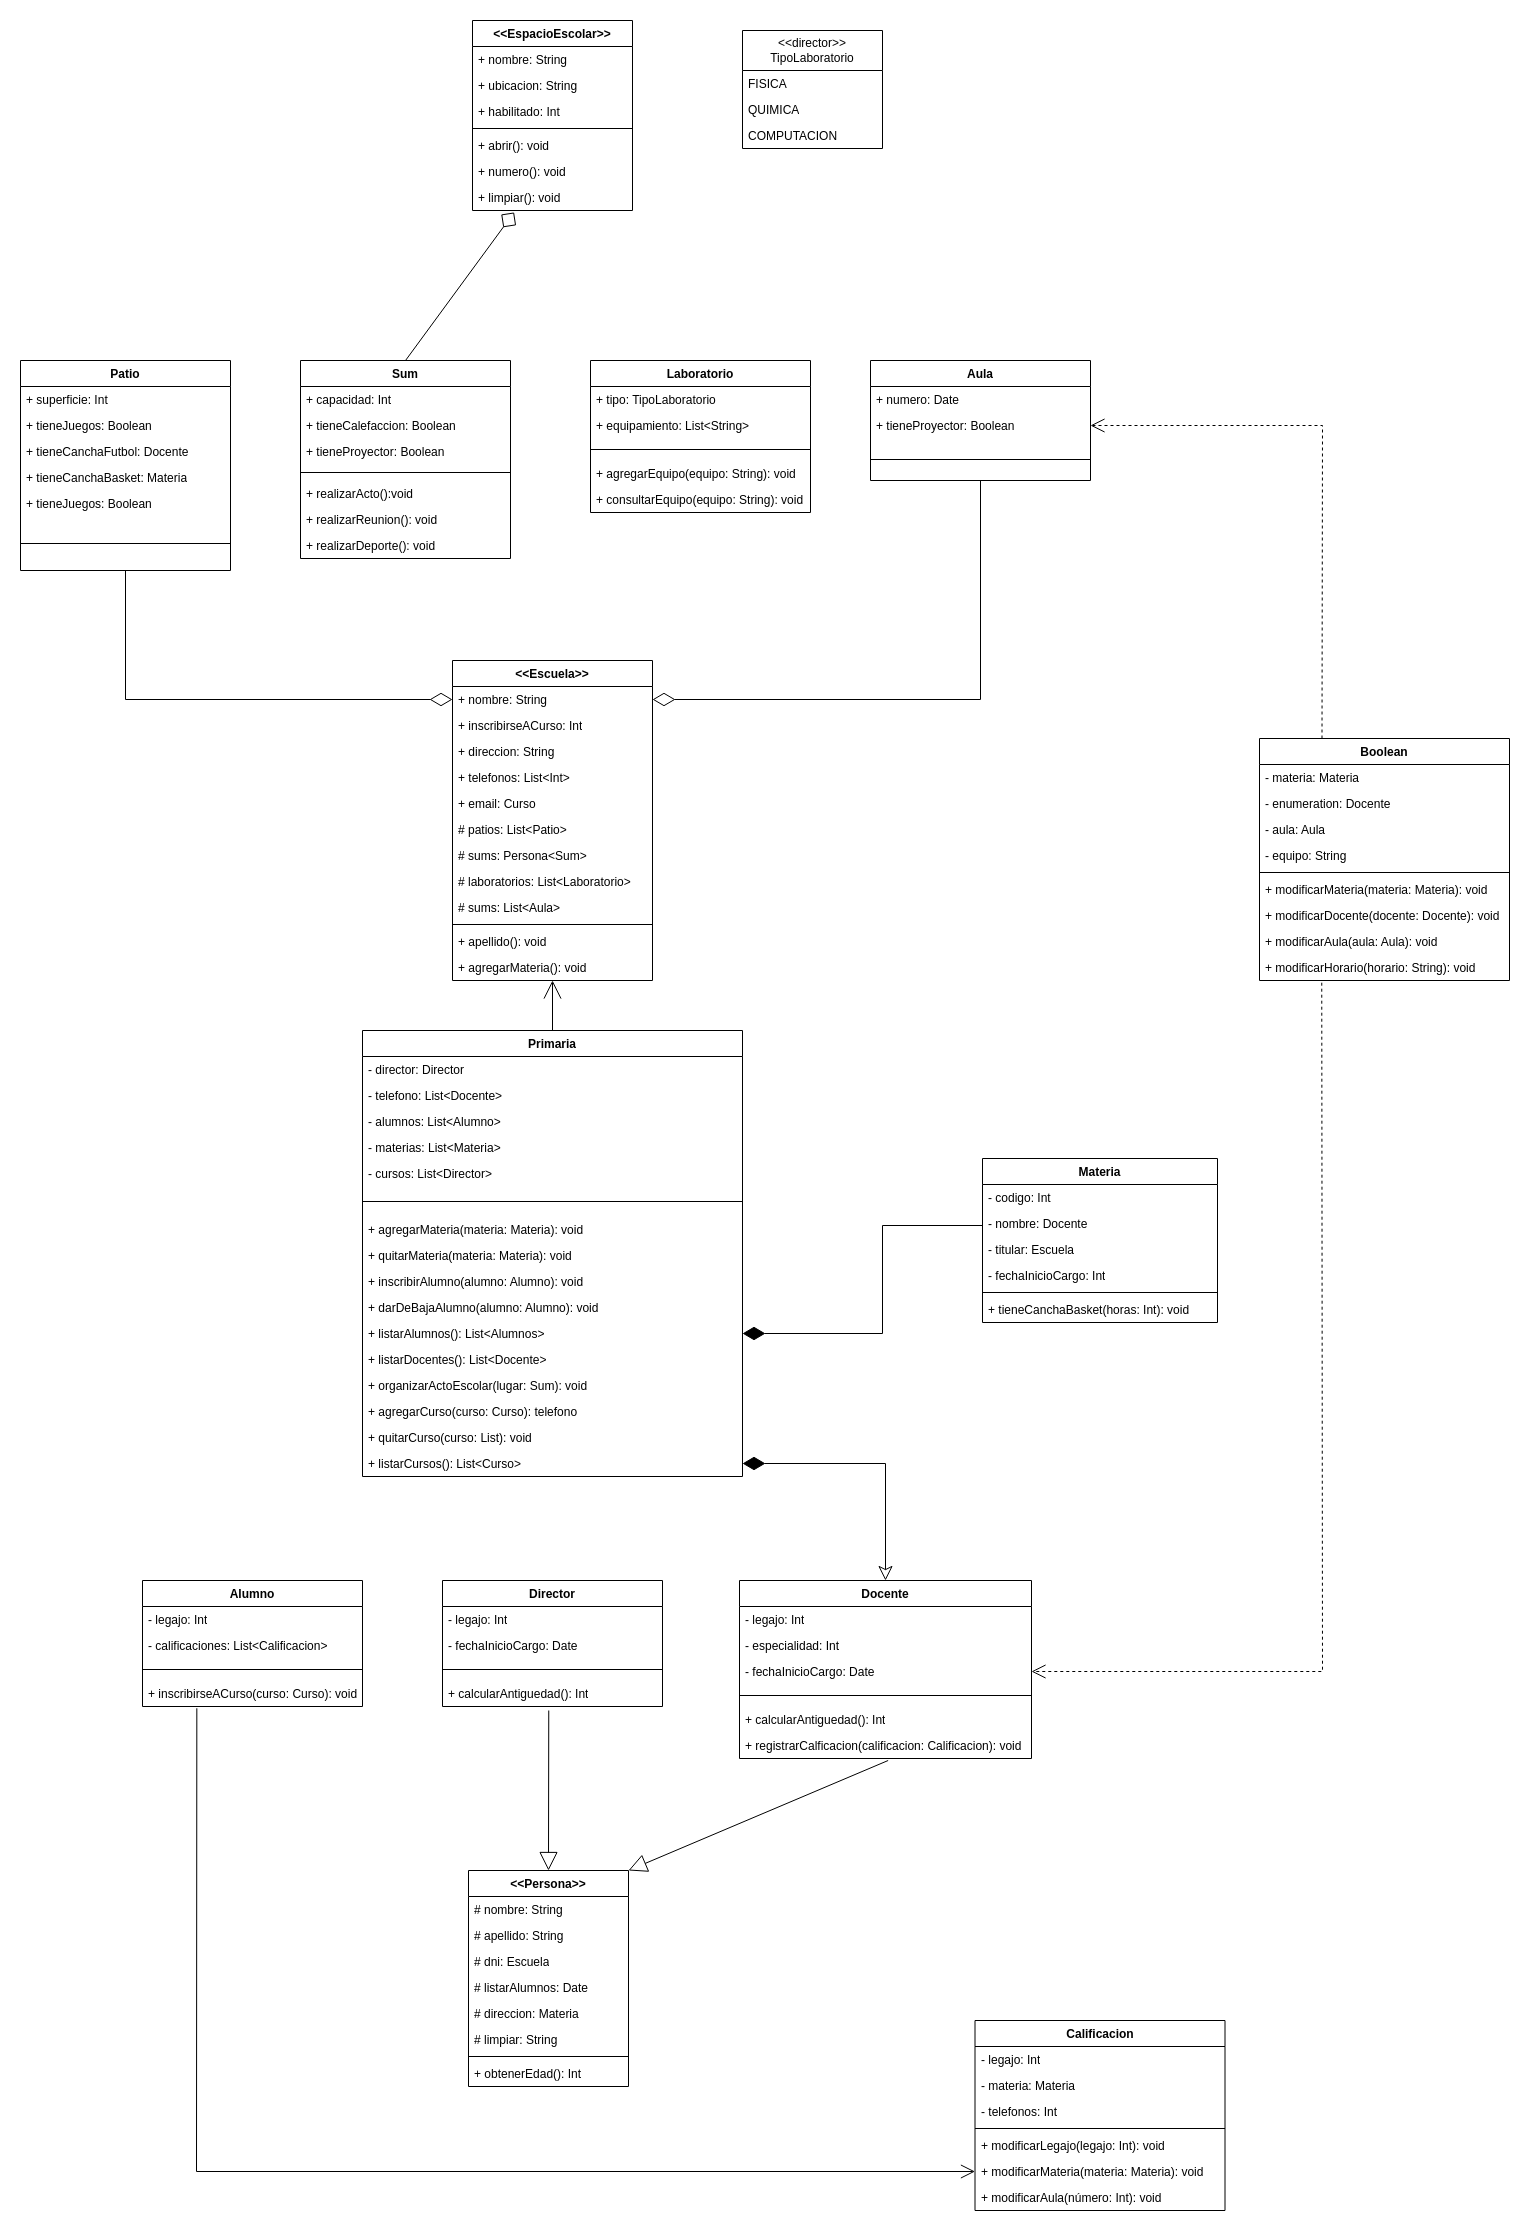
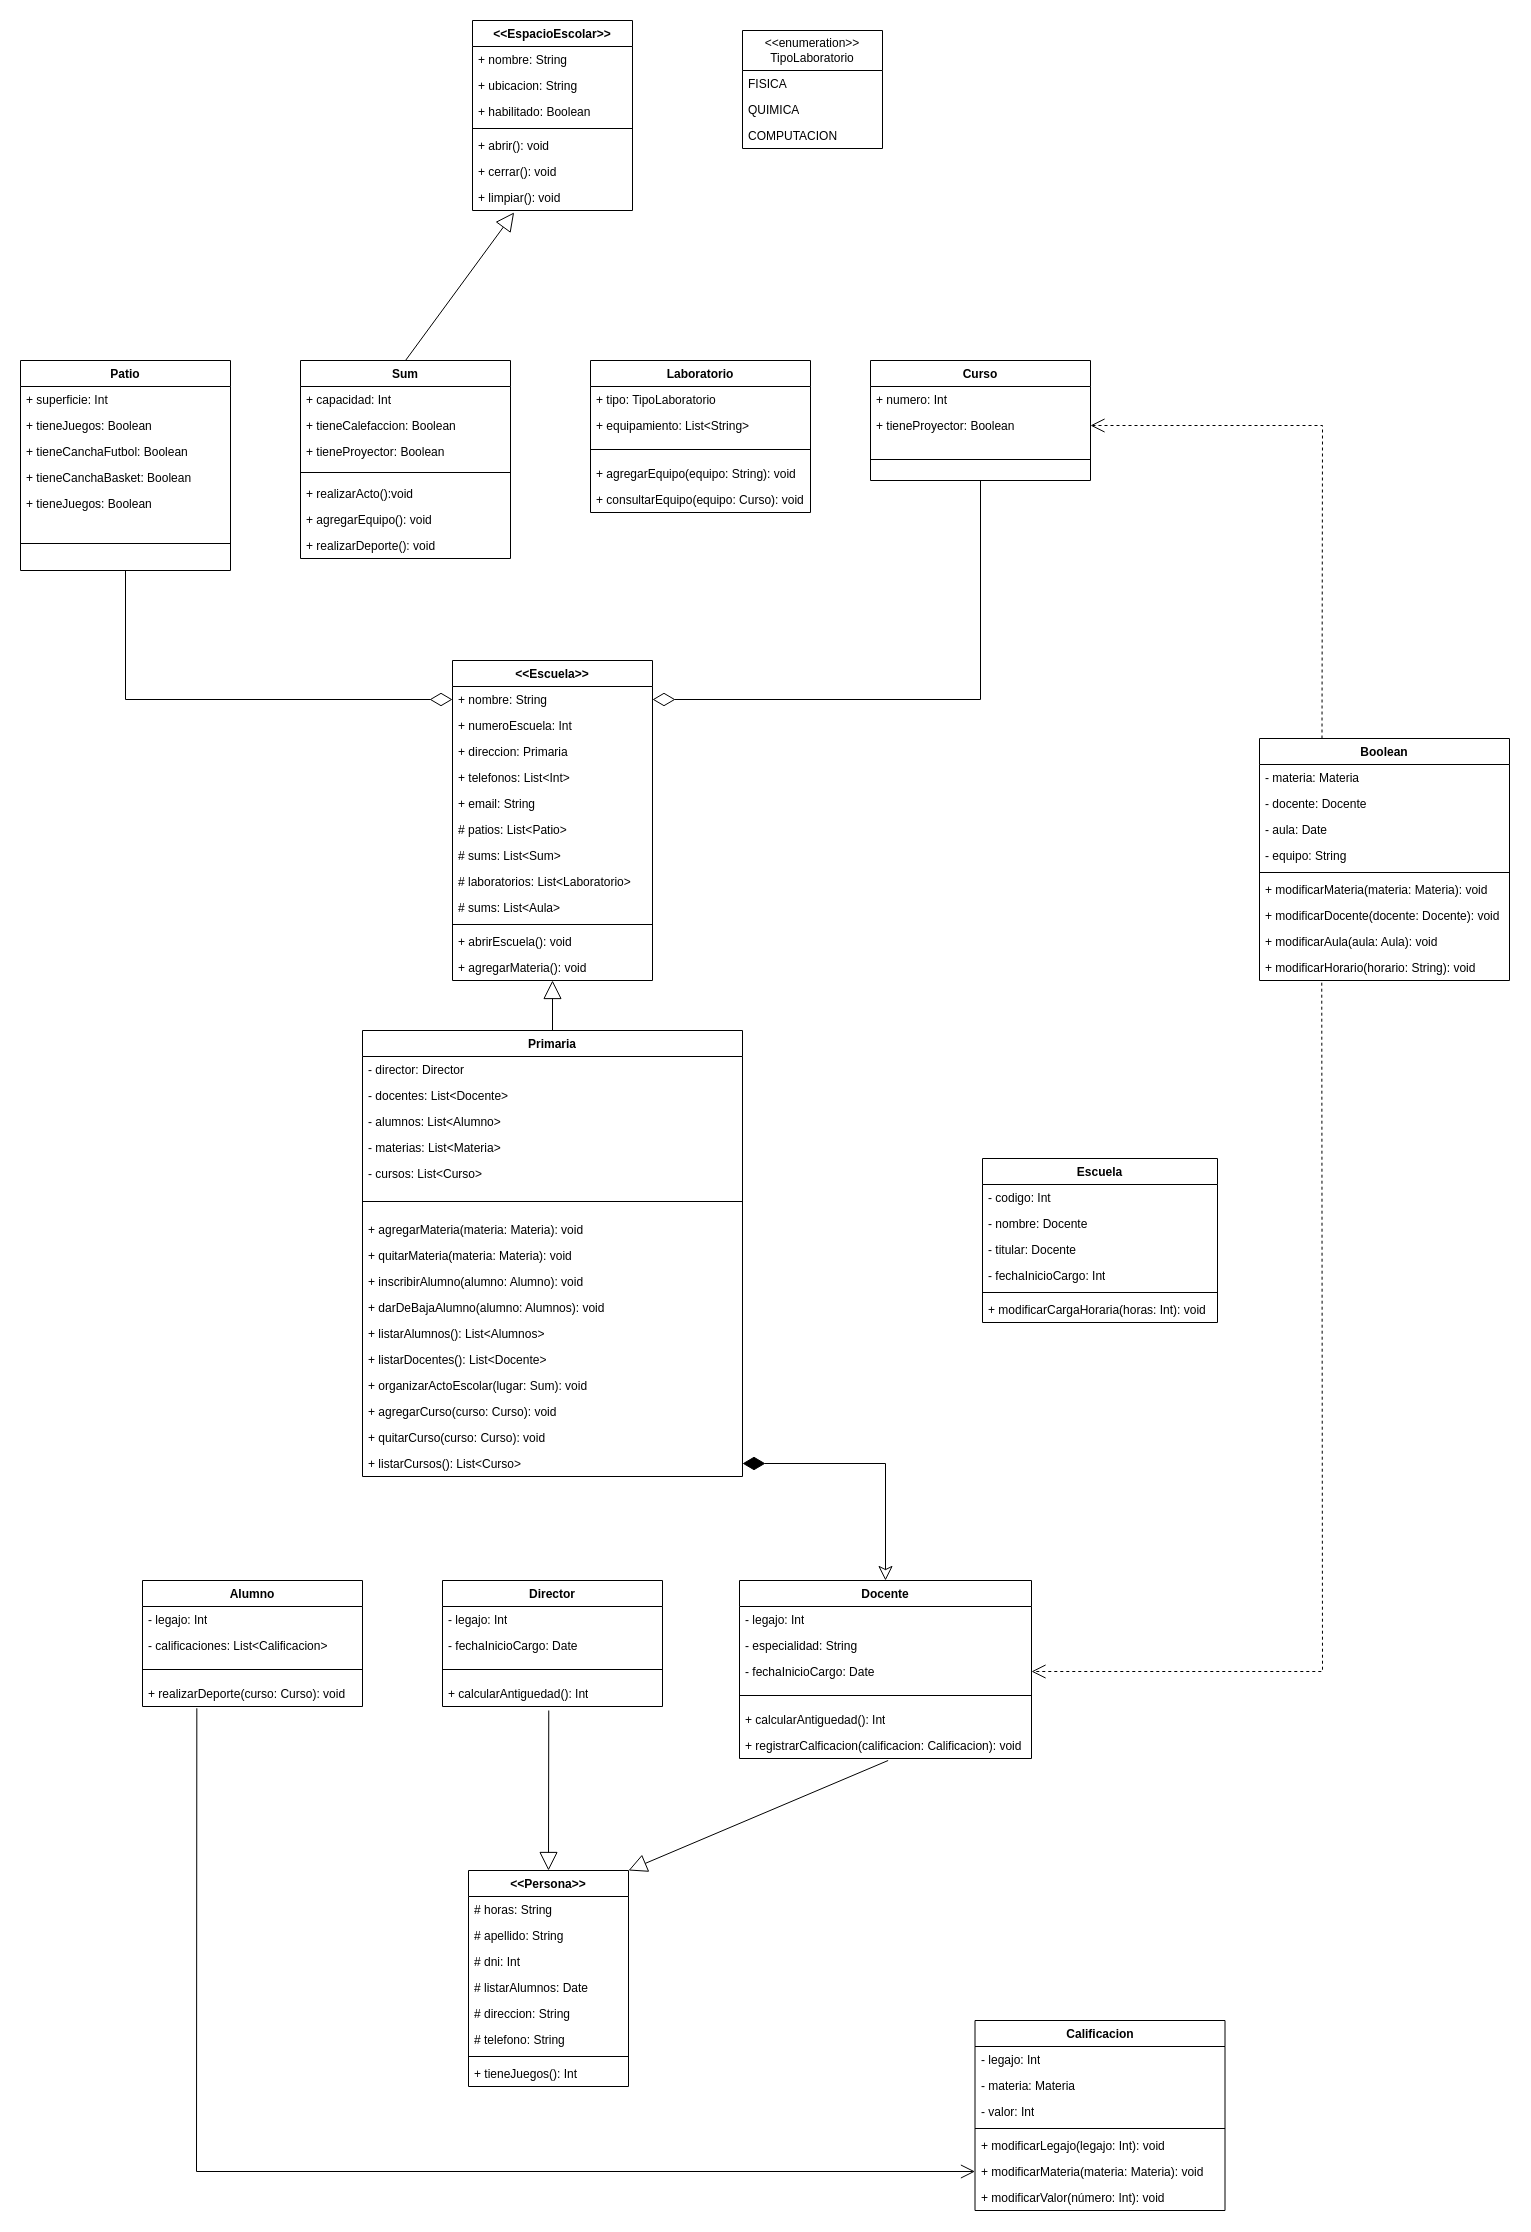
node "<<director>> TipoLaboratorio": label "<<director>> TipoLaboratorio" -> "<<enumeration>> TipoLaboratorio"
node "+ habilitado: Int": label "+ habilitado: Int" -> "+ habilitado: Boolean"
node "+ numero(): void": label "+ numero(): void" -> "+ cerrar(): void"
edge "Sum" -> "+ limpiar(): void": arrowhead diamond -> block
node "Aula": label "Aula" -> "Curso"
node "+ numero: Date": label "+ numero: Date" -> "+ numero: Int"
node "+ tieneCanchaFutbol: Docente": label "+ tieneCanchaFutbol: Docente" -> "+ tieneCanchaFutbol: Boolean"
node "+ tieneCanchaBasket: Materia": label "+ tieneCanchaBasket: Materia" -> "+ tieneCanchaBasket: Boolean"
node "+ consultarEquipo(equipo: String): void": label "+ consultarEquipo(equipo: String): void" -> "+ consultarEquipo(equipo: Curso): void"
node "+ realizarReunion(): void": label "+ realizarReunion(): void" -> "+ agregarEquipo(): void"
node "+ inscribirseACurso: Int": label "+ inscribirseACurso: Int" -> "+ numeroEscuela: Int"
node "+ direccion: String": label "+ direccion: String" -> "+ direccion: Primaria"
node "+ email: Curso": label "+ email: Curso" -> "+ email: String"
node "- enumeration: Docente": label "- enumeration: Docente" -> "- docente: Docente"
node "- aula: Aula": label "- aula: Aula" -> "- aula: Date"
node "# sums: Persona<Sum>": label "# sums: Persona<Sum>" -> "# sums: List<Sum>"
node "+ apellido(): void": label "+ apellido(): void" -> "+ abrirEscuela(): void"
edge "Primaria" -> "+ agregarMateria(): void": arrowhead open -> block
node "- telefono: List<Docente>": label "- telefono: List<Docente>" -> "- docentes: List<Docente>"
node "Materia": label "Materia" -> "Escuela"
node "- cursos: List<Director>": label "- cursos: List<Director>" -> "- cursos: List<Curso>"
node "- titular: Escuela": label "- titular: Escuela" -> "- titular: Docente"
edge "- nombre: Docente" -> "+ listarAlumnos(): List<Alumnos>": removed
node "+ darDeBajaAlumno(alumno: Alumno): void": label "+ darDeBajaAlumno(alumno: Alumno): void" -> "+ darDeBajaAlumno(alumno: Alumnos): void"
node "+ tieneCanchaBasket(horas: Int): void": label "+ tieneCanchaBasket(horas: Int): void" -> "+ modificarCargaHoraria(horas: Int): void"
node "+ agregarCurso(curso: Curso): telefono": label "+ agregarCurso(curso: Curso): telefono" -> "+ agregarCurso(curso: Curso): void"
node "+ quitarCurso(curso: List): void": label "+ quitarCurso(curso: List): void" -> "+ quitarCurso(curso: Curso): void"
node "- especialidad: Int": label "- especialidad: Int" -> "- especialidad: String"
node "+ inscribirseACurso(curso: Curso): void": label "+ inscribirseACurso(curso: Curso): void" -> "+ realizarDeporte(curso: Curso): void"
node "# nombre: String": label "# nombre: String" -> "# horas: String"
node "# dni: Escuela": label "# dni: Escuela" -> "# dni: Int"
node "# direccion: Materia": label "# direccion: Materia" -> "# direccion: String"
node "# limpiar: String": label "# limpiar: String" -> "# telefono: String"
node "+ obtenerEdad(): Int": label "+ obtenerEdad(): Int" -> "+ tieneJuegos(): Int"
node "- telefonos: Int": label "- telefonos: Int" -> "- valor: Int"
node "+ modificarAula(número: Int): void": label "+ modificarAula(número: Int): void" -> "+ modificarValor(número: Int): void"
